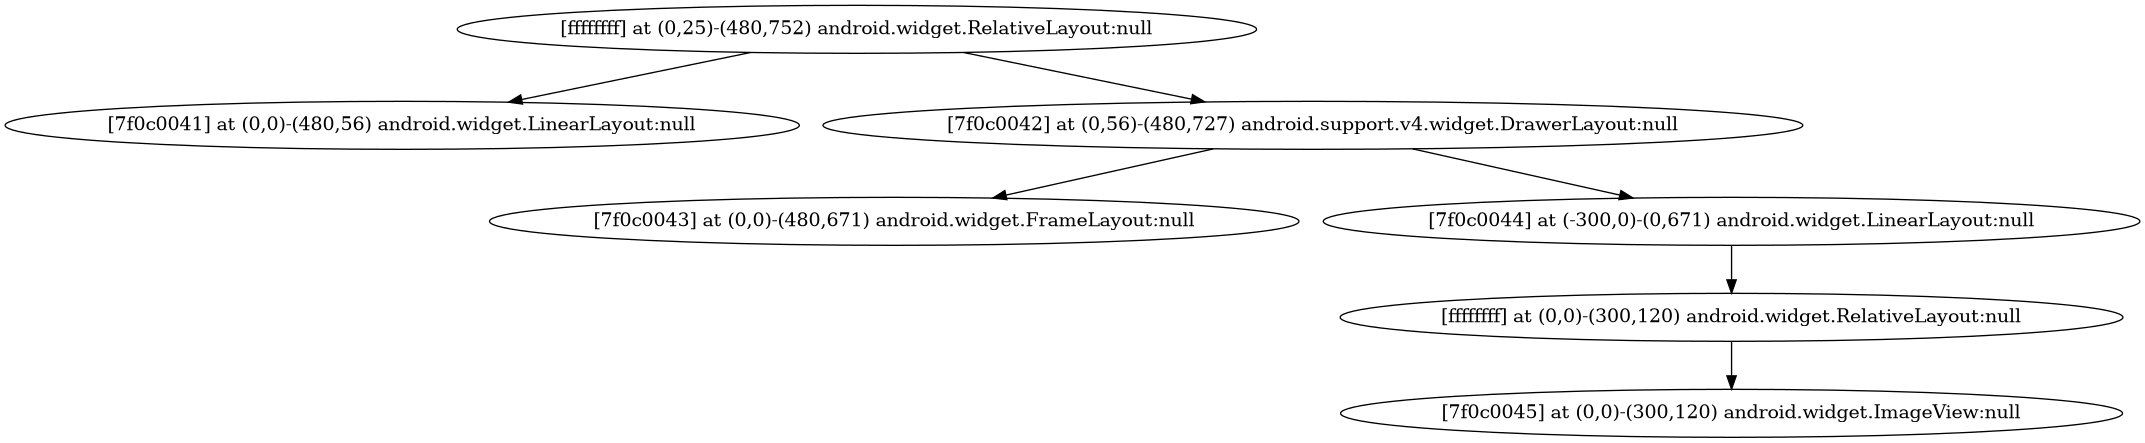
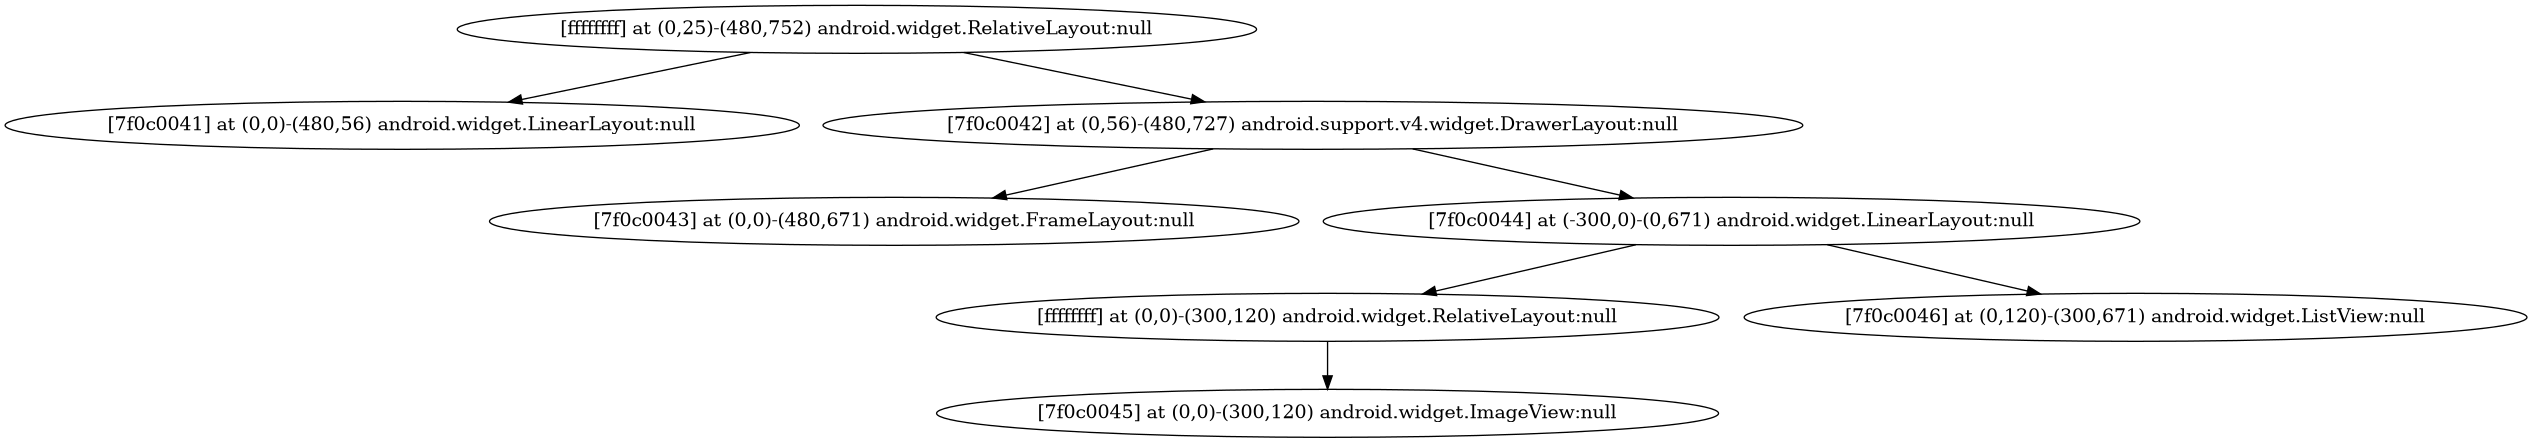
node "[7f0c0046] at (0,120)-(300,671) android.widget.ListView:null": added
